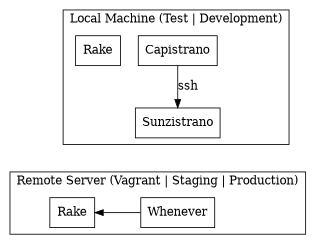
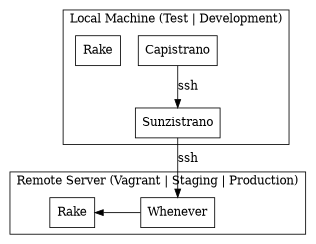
edge "Sunzistrano" -> "Whenever": added, label "ssh"
